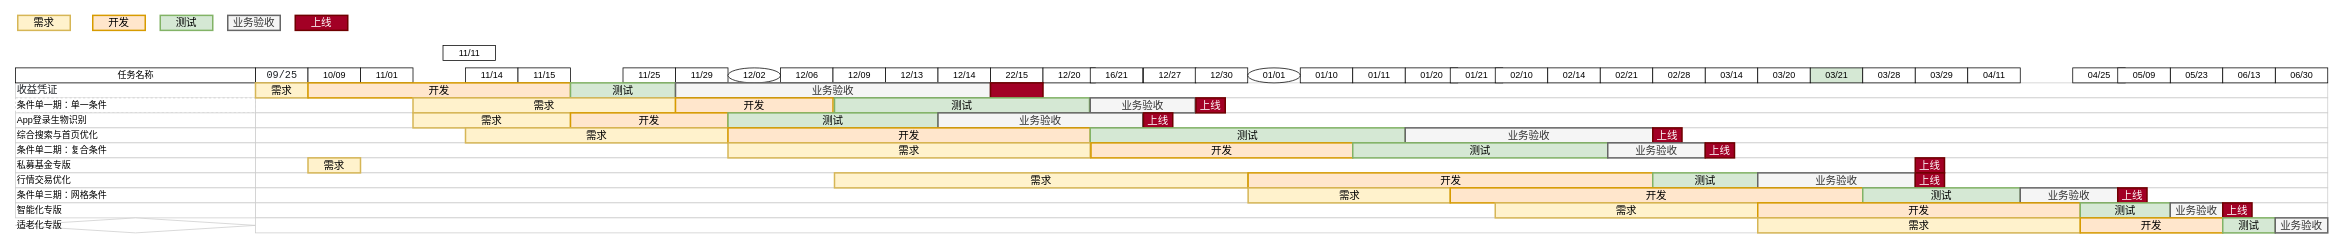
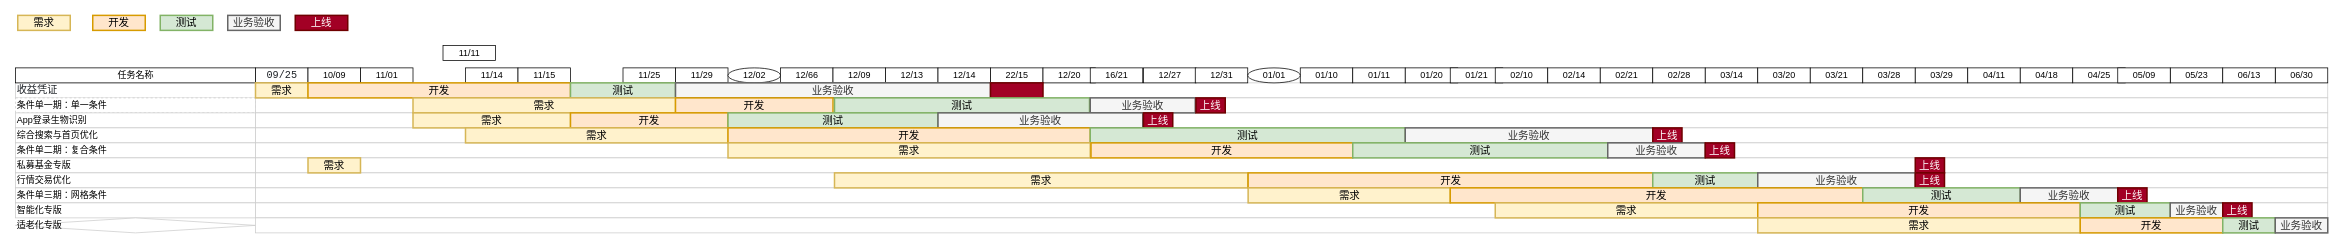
node "12/06": label "12/06" -> "12/66"
node "12/30": label "12/30" -> "12/31"
node "03/21": fillcolor #d5e8d4 -> #ffffff
node "04/18": added
